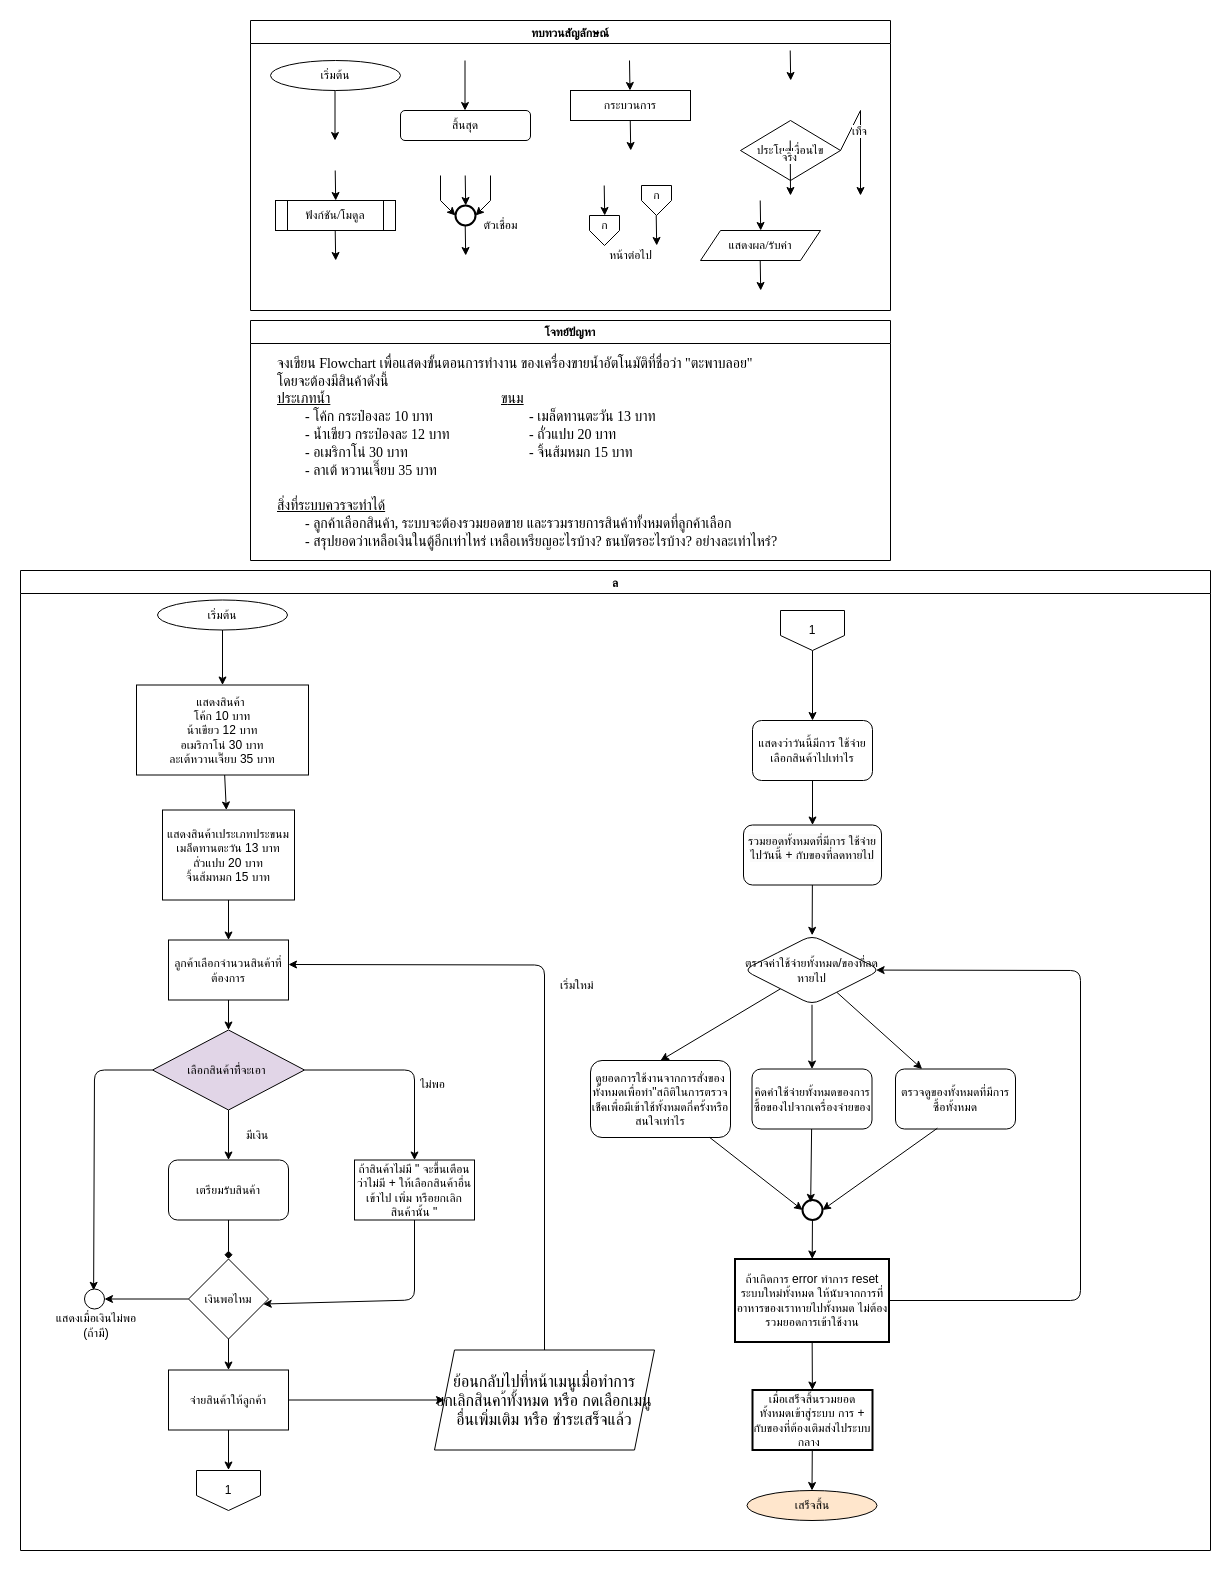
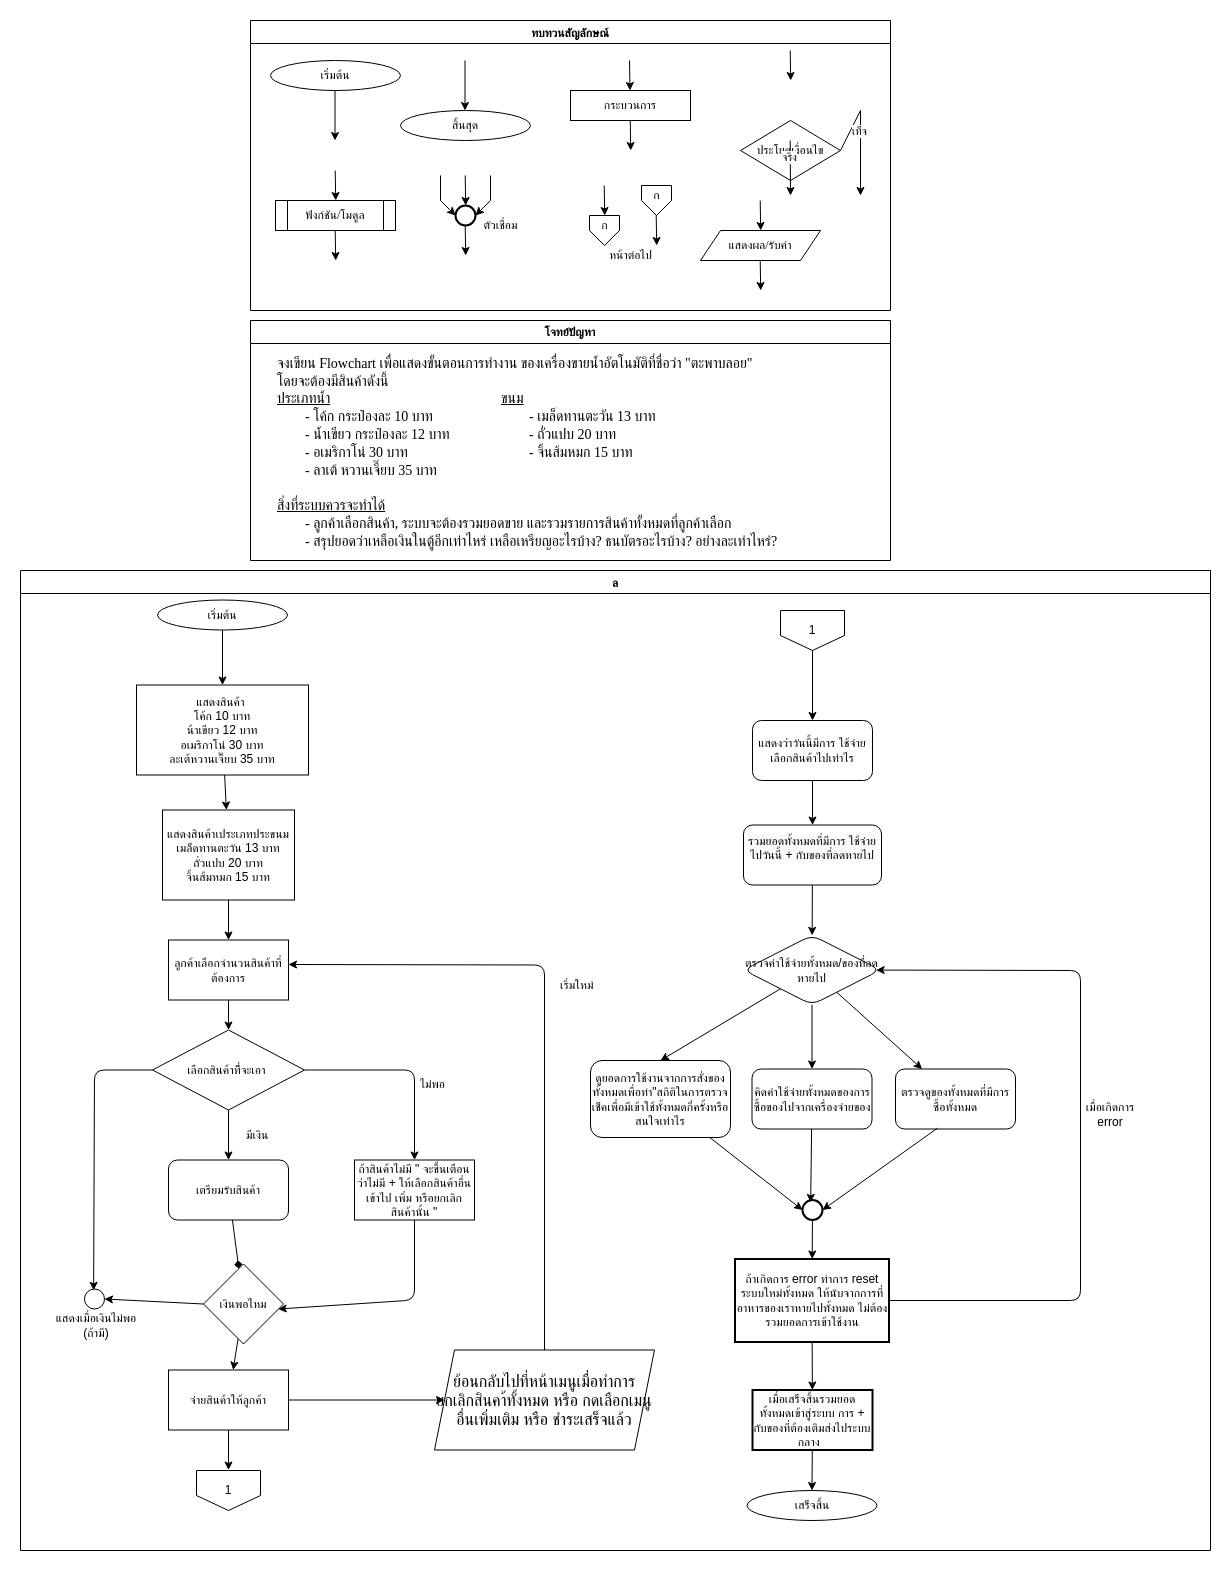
node "สิ้นสุด": shape rounded rectangle -> ellipse
node "เลือกสินค้าทีี่จะเอา": fillcolor #e1d5e7 -> #ffffff
node "เมื่อเกิดการ error": added
node "เงินพอไหม": moved (229, 1299) -> (244, 1304)
node "เสร็จสิ้น": fillcolor #ffe6cc -> #ffffff
